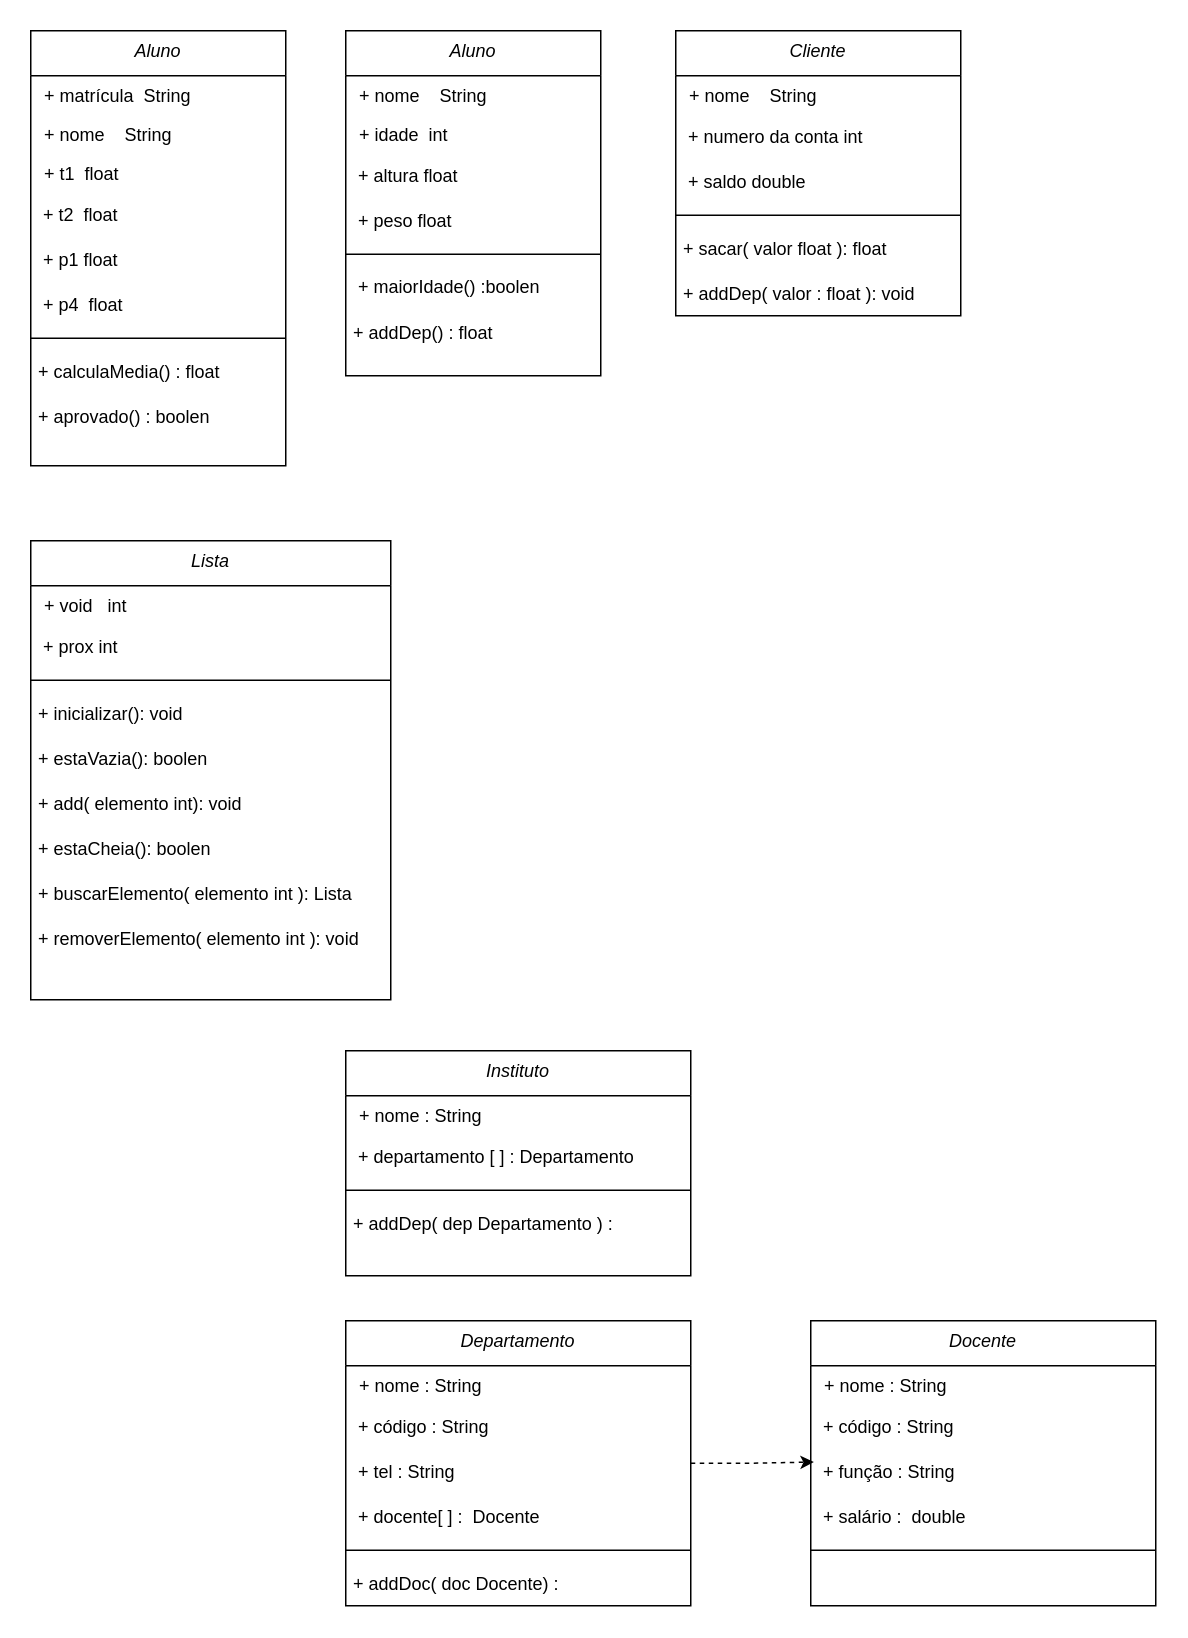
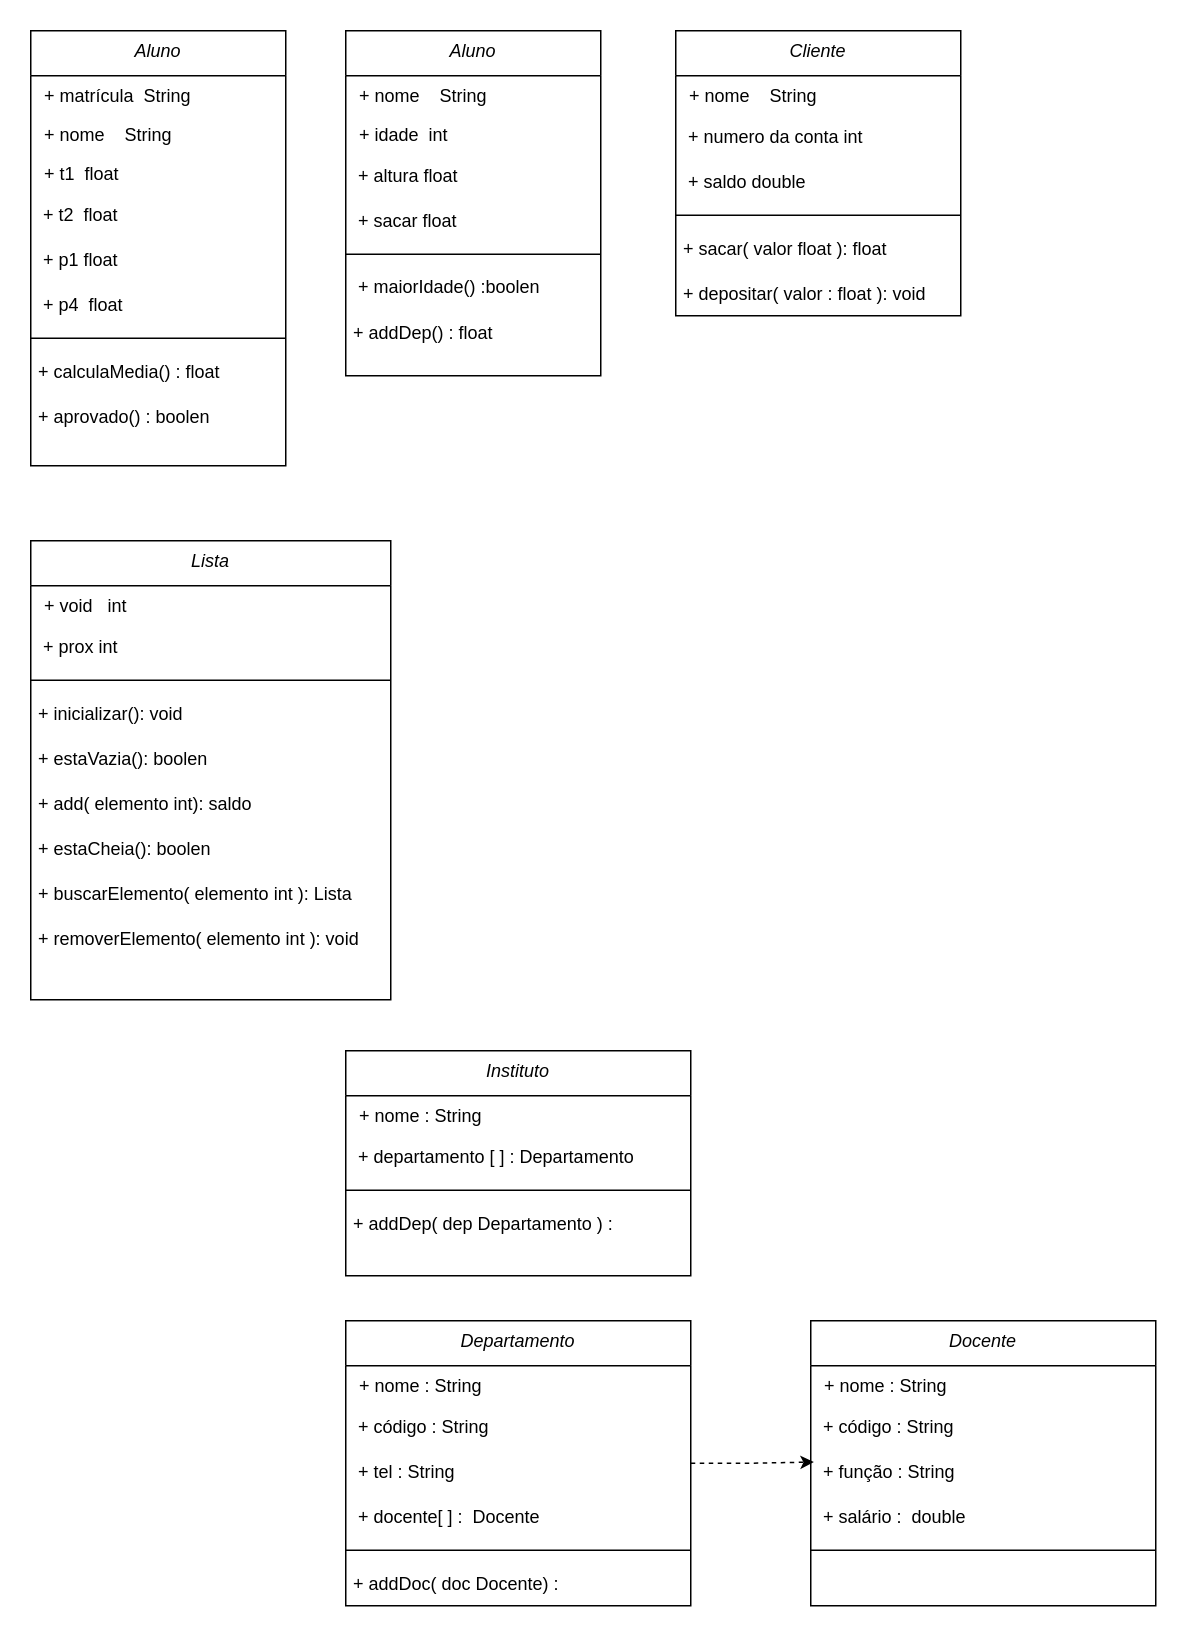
node "+ peso float": label "+ peso float" -> "+ sacar float"
node "+ addDep( valor : float ): void": label "+ addDep( valor : float ): void" -> "+ depositar( valor : float ): void"
node "+ add( elemento int): void": label "+ add( elemento int): void" -> "+ add( elemento int): saldo"
